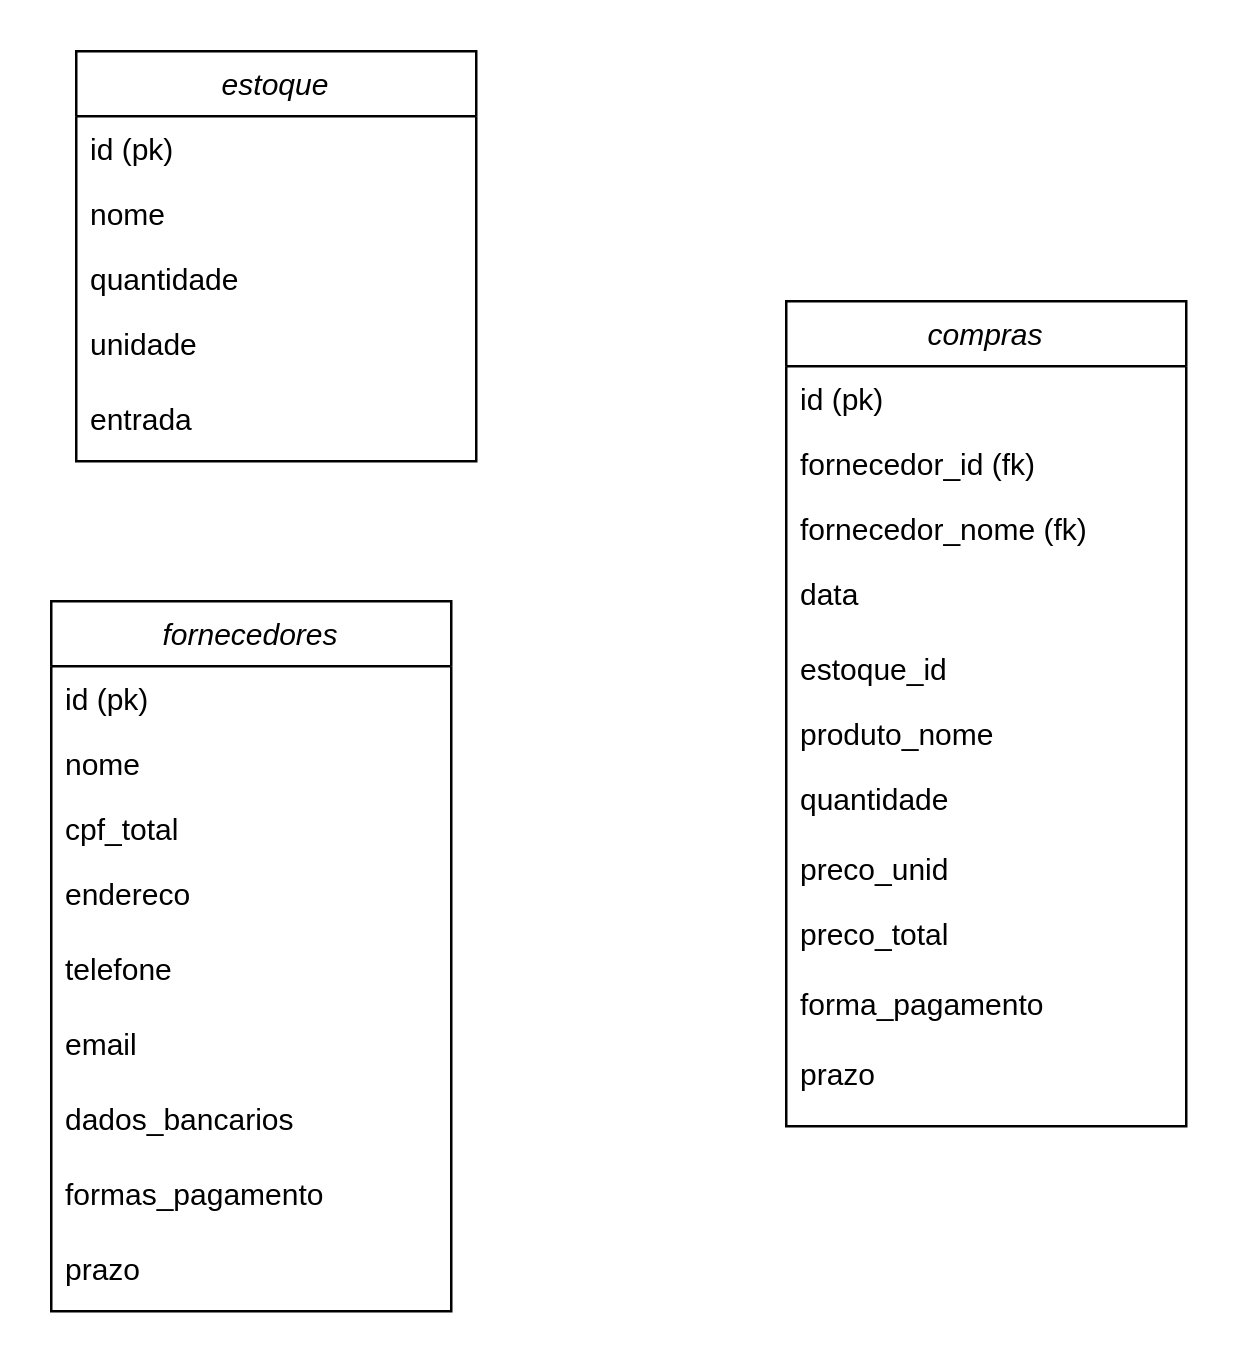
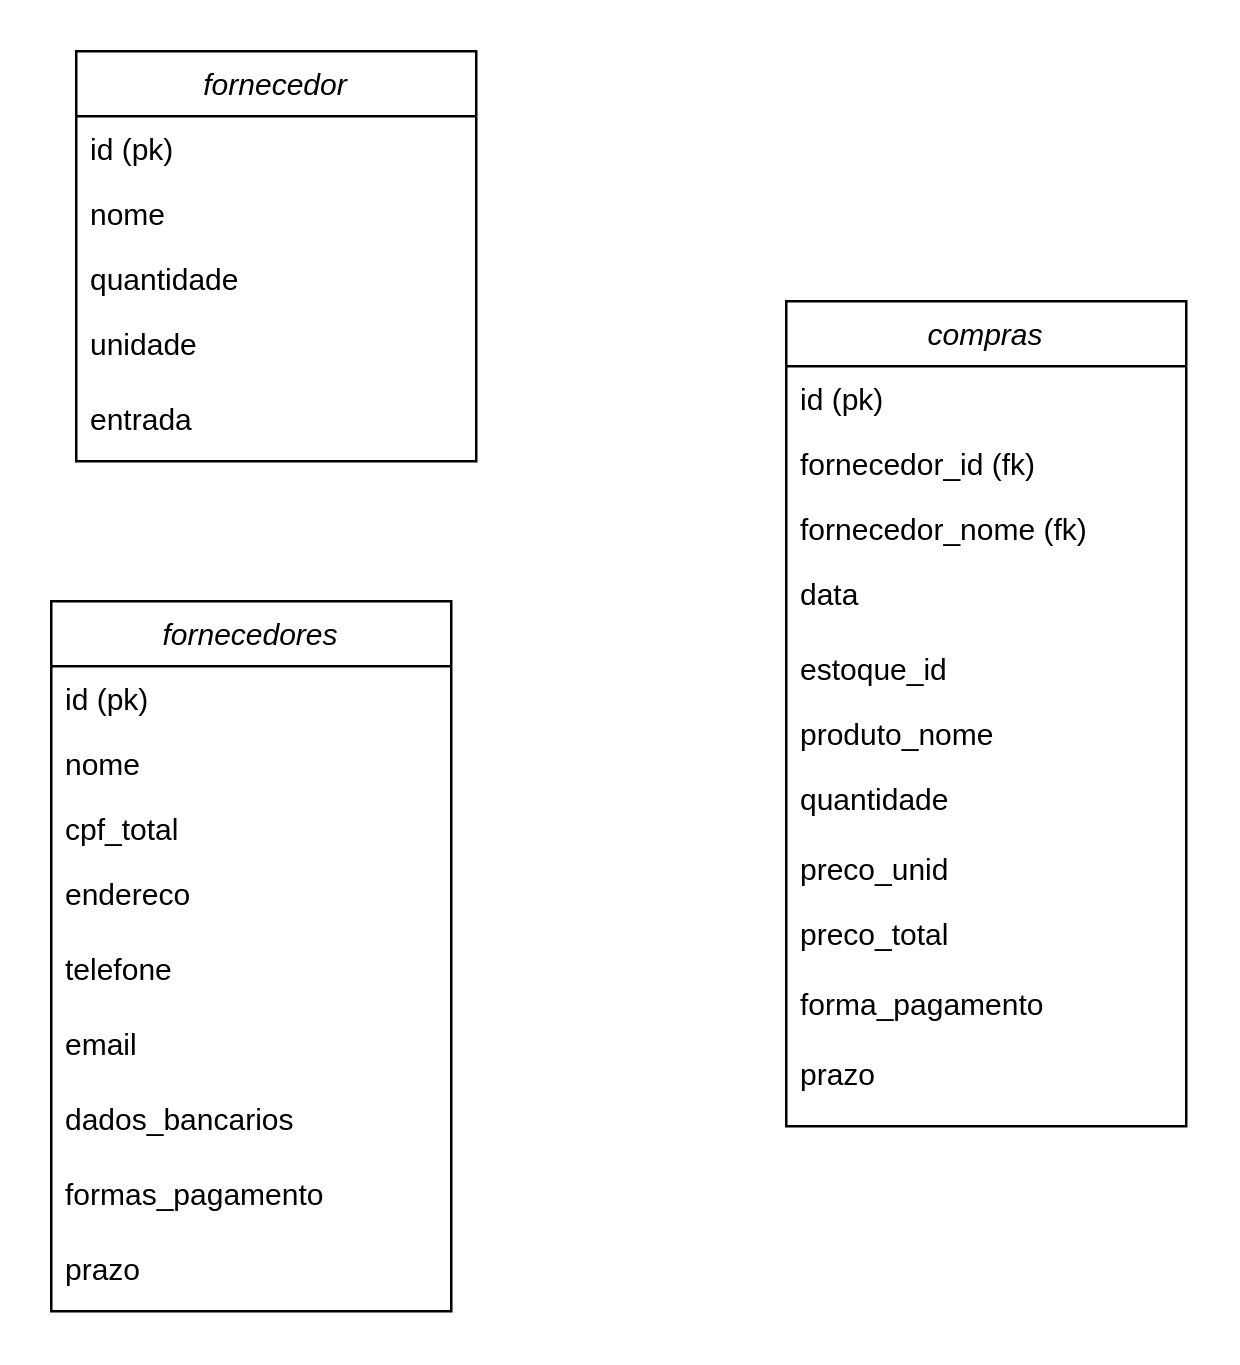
node "estoque": label "estoque" -> "fornecedor"
